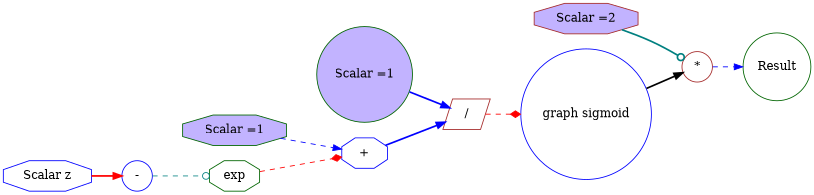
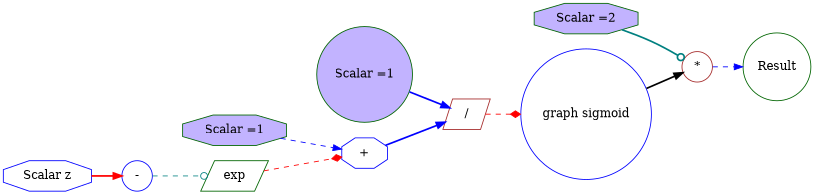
node "Scalar =2": color brown -> darkgreen
node "exp": shape octagon -> parallelogram
